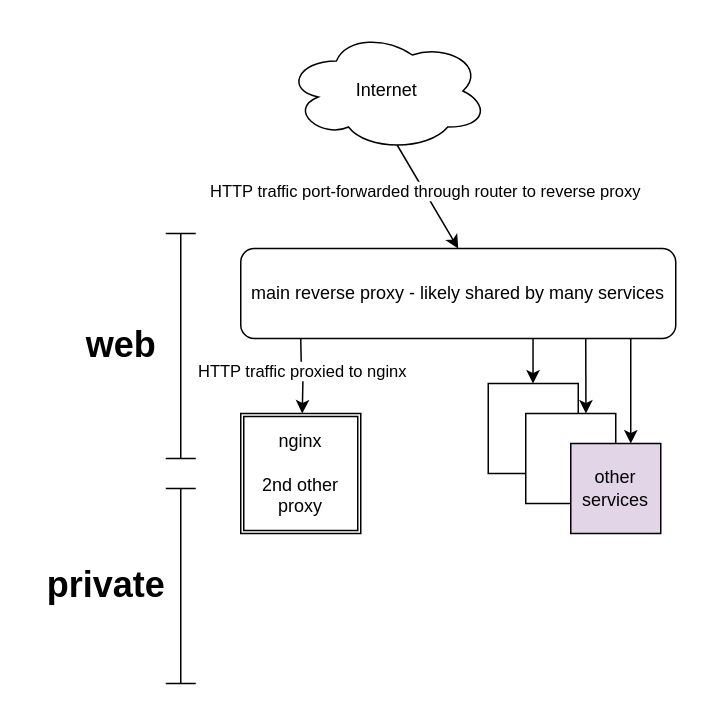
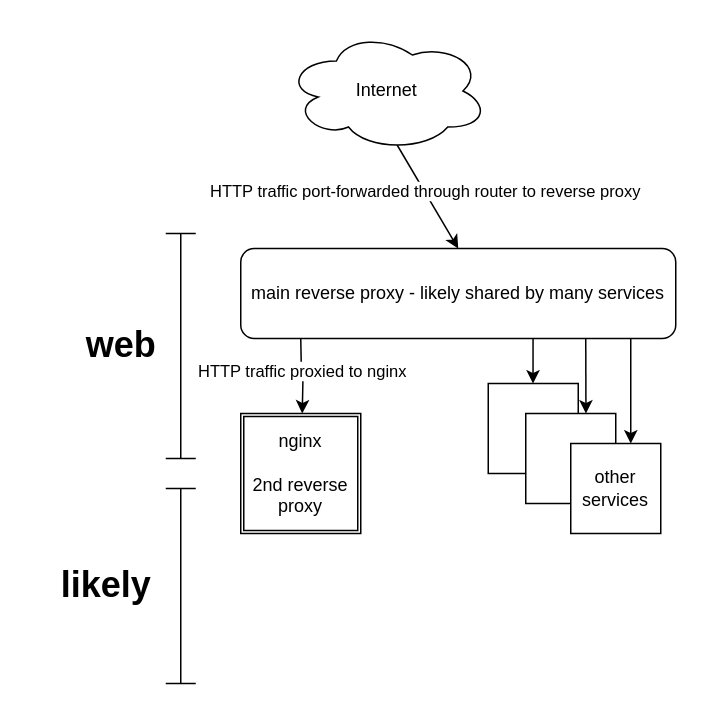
node "nginx 2nd other proxy": label "nginx 2nd other proxy" -> "nginx 2nd reverse proxy"
node "other services": fillcolor #e1d5e7 -> #ffffff
node "private": label "private" -> "likely"
